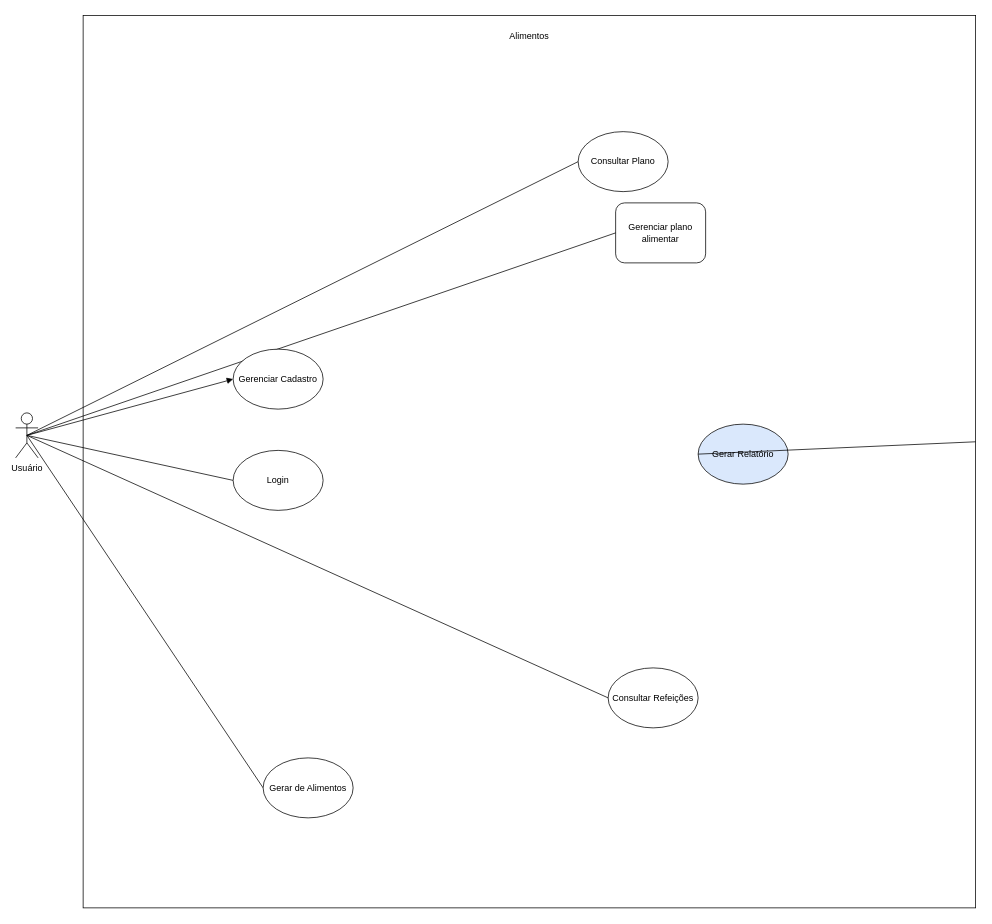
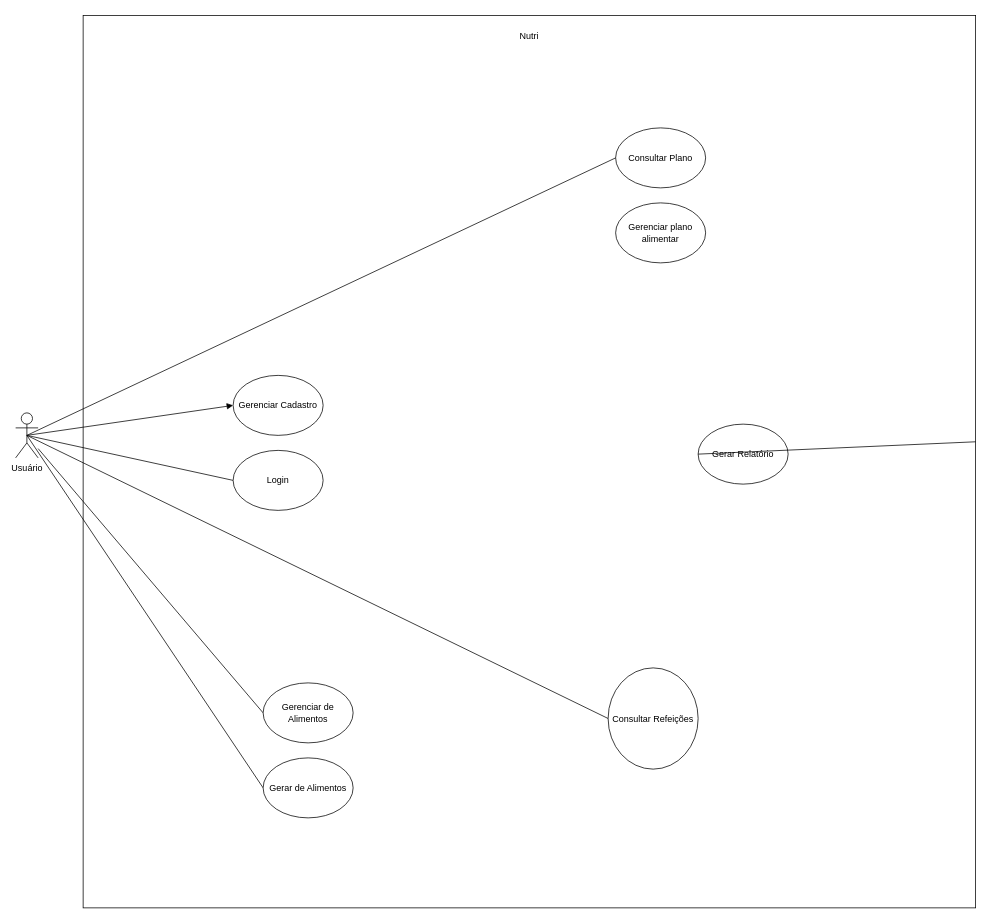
node "Alimentos": label "Alimentos" -> "Nutri"
node "Consultar Plano": moved (623, 162) -> (660, 158)
node "Gerenciar plano alimentar": shape rounded rectangle -> ellipse
edge "Gerenciar plano alimentar" -- "Usuário": removed
node "Gerenciar Cadastro": moved (278, 379) -> (278, 405)
node "Gerar Relatório": fillcolor #dae8fc -> #ffffff
edge "Usuário" -- "Gerenciar de Alimentos": added
node "Consultar Refeições": size 90x60 -> 90x101
node "Gerenciar de Alimentos": added
